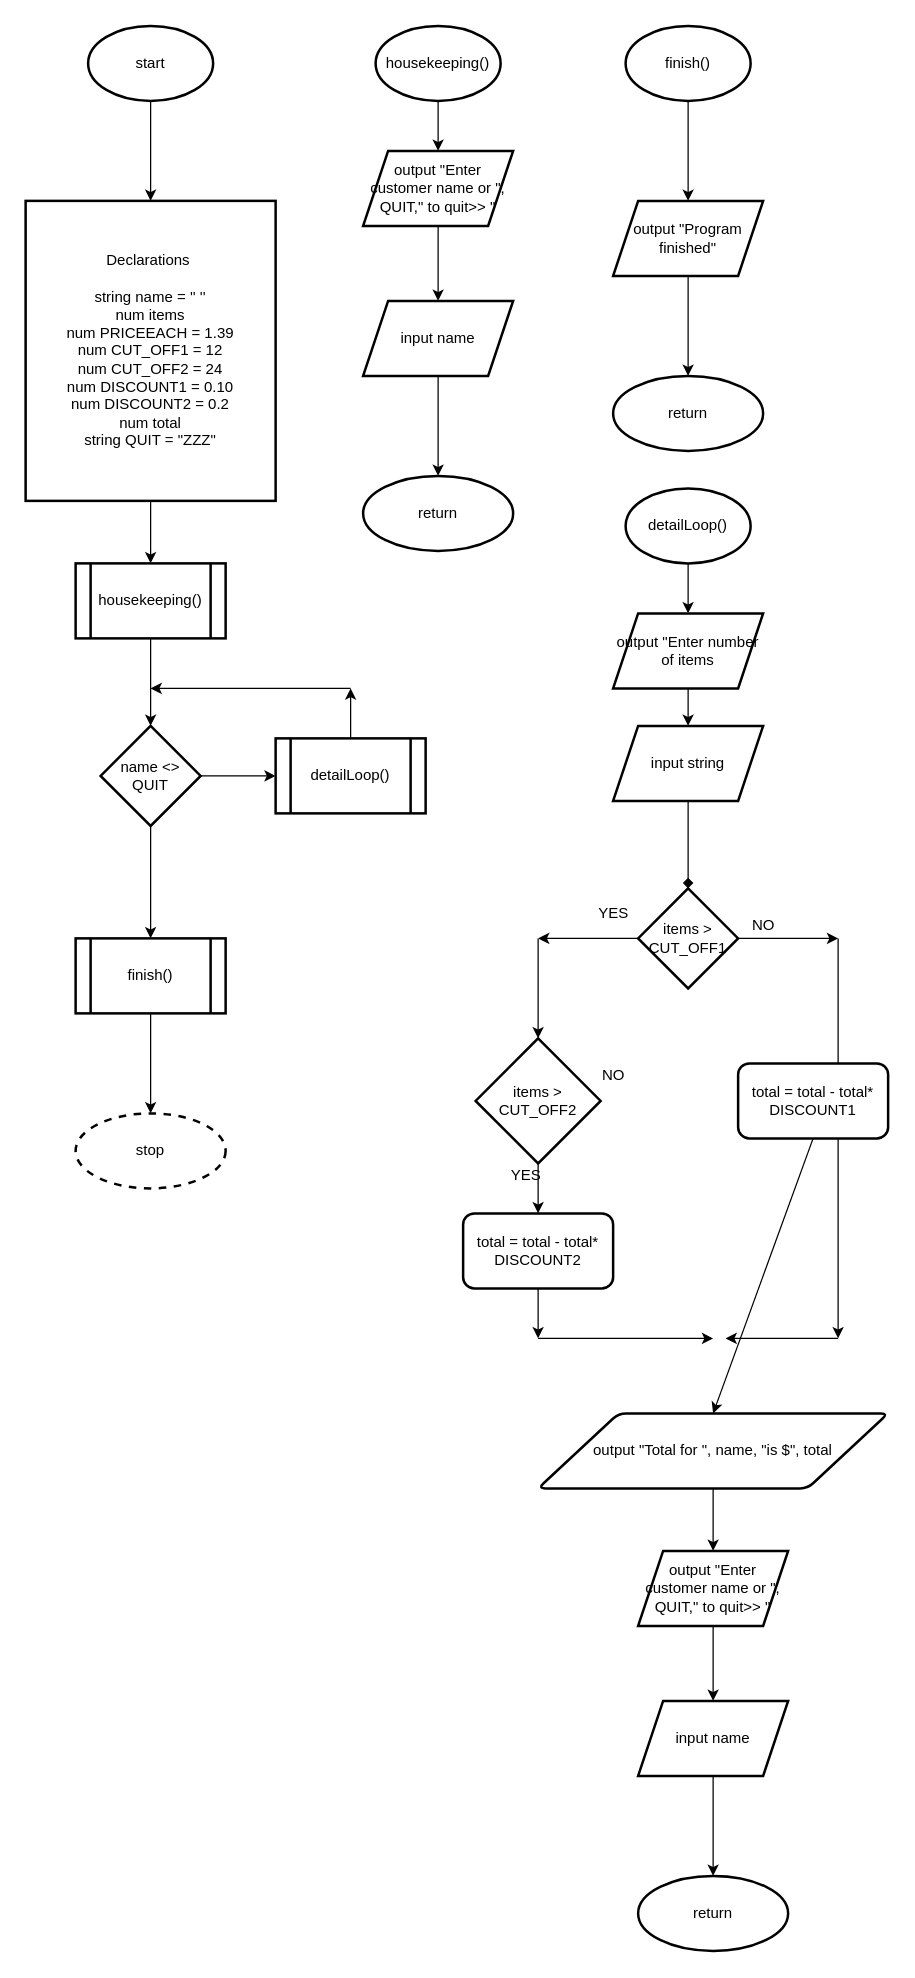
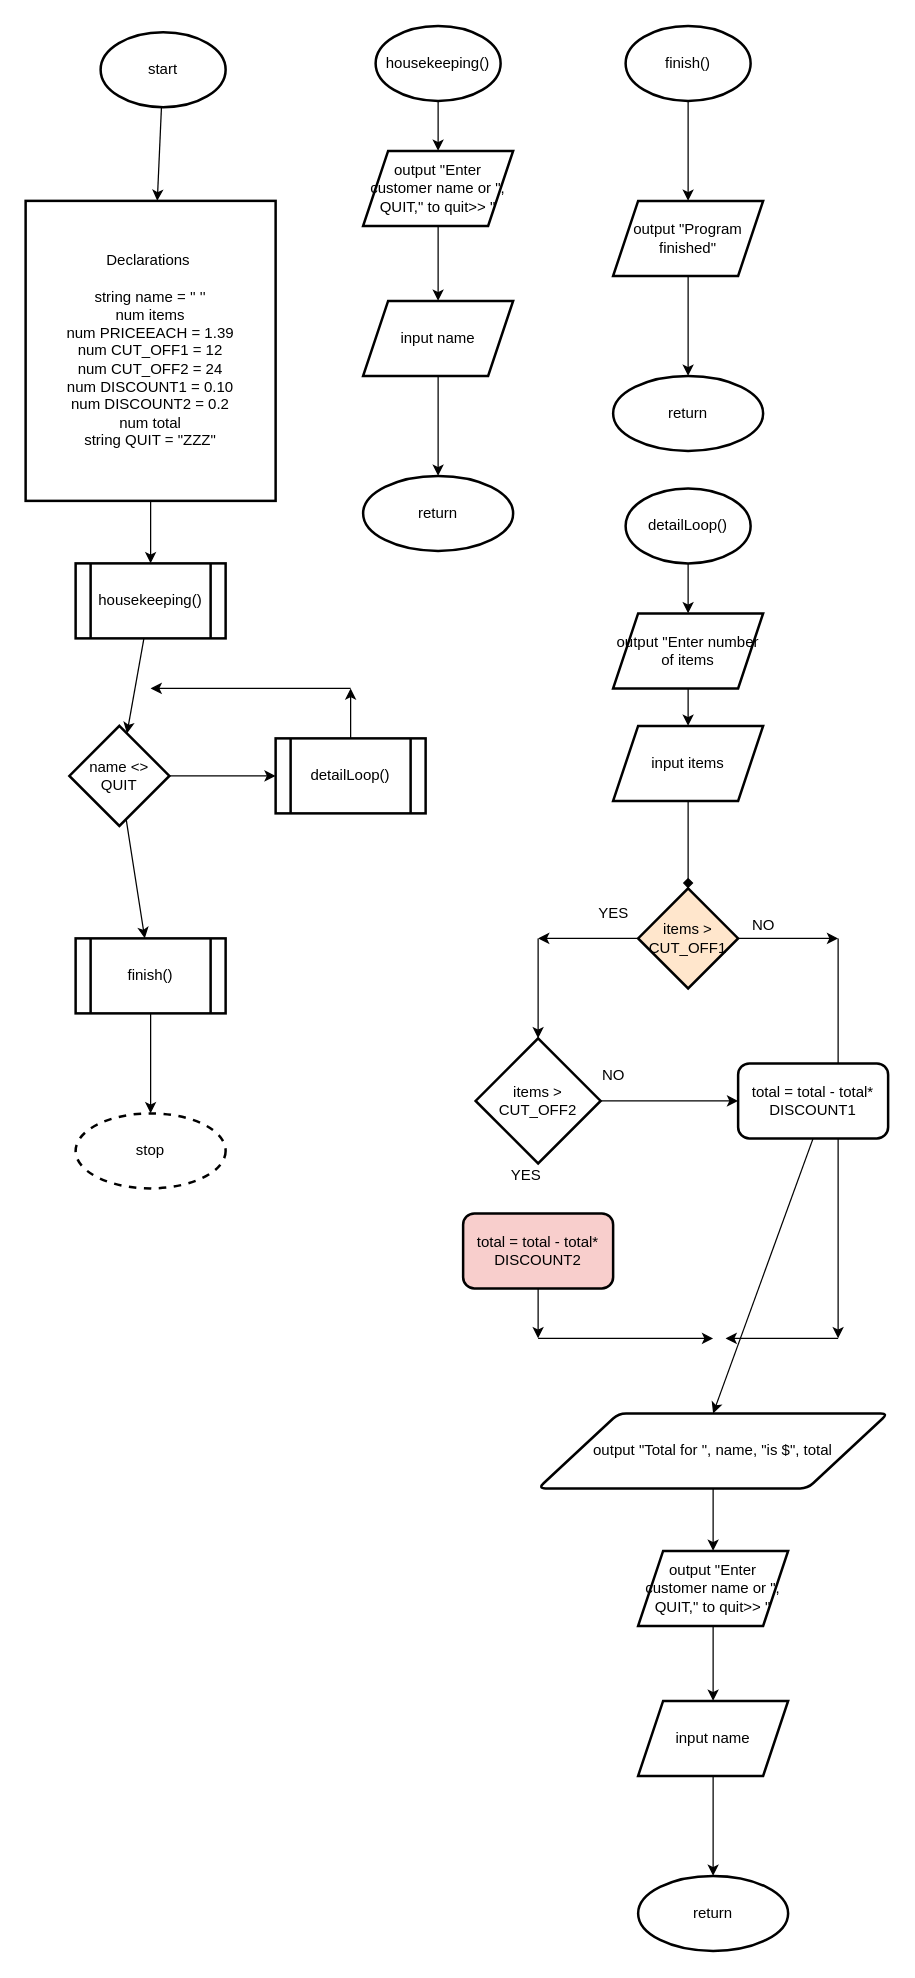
node "start": moved (151, 63) -> (163, 69)
node "input string": label "input string" -> "input items"
node "name <> QUIT": moved (151, 776) -> (119, 776)
node "items > CUT_OFF1": fillcolor #ffffff -> #ffe6cc
edge "items > CUT_OFF2" -> "total = total - total* DISCOUNT1": added
edge "items > CUT_OFF2" -> "total = total - total* DISCOUNT2": removed
node "total = total - total* DISCOUNT2": fillcolor #ffffff -> #f8cecc
